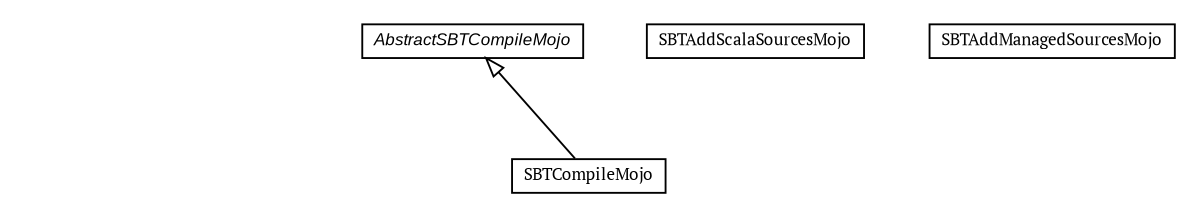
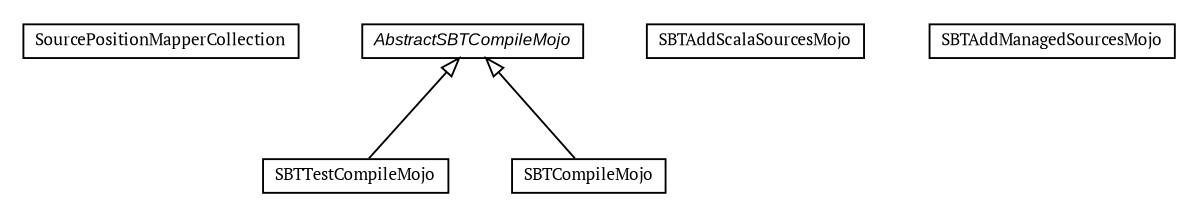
node "SourcePositionMapperCollection": added
node "SBTTestCompileMojo": added
